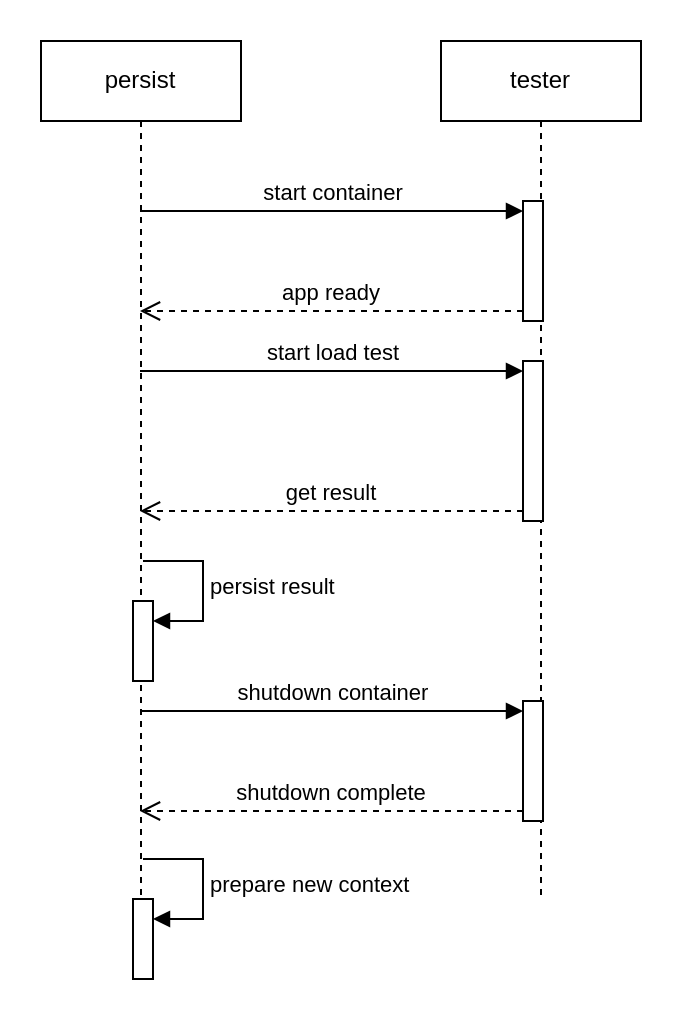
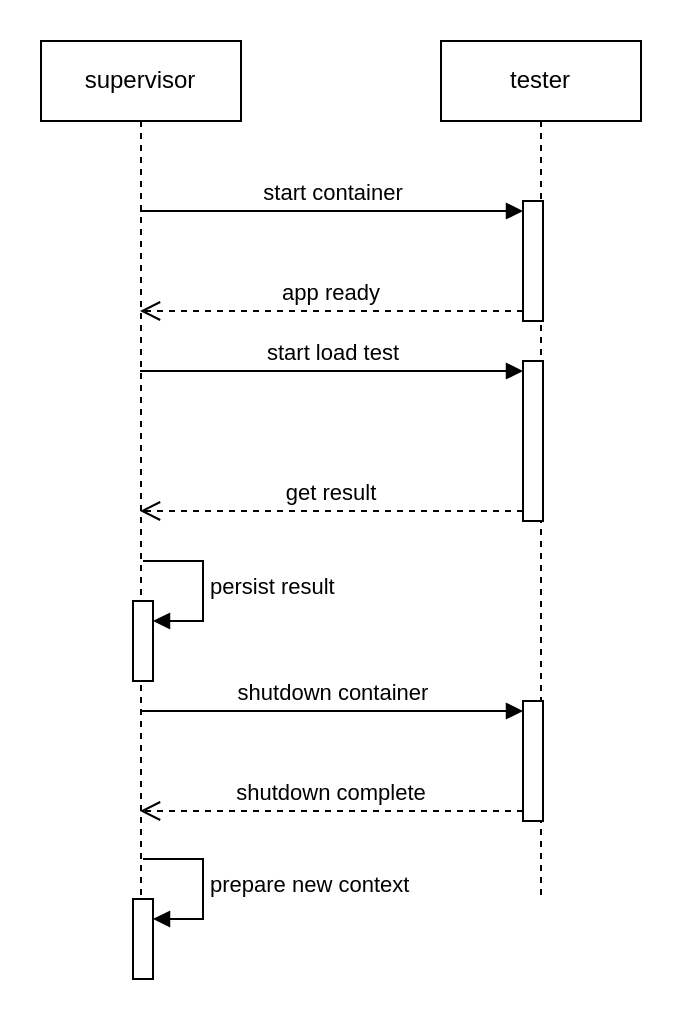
node "persist": label "persist" -> "supervisor"
